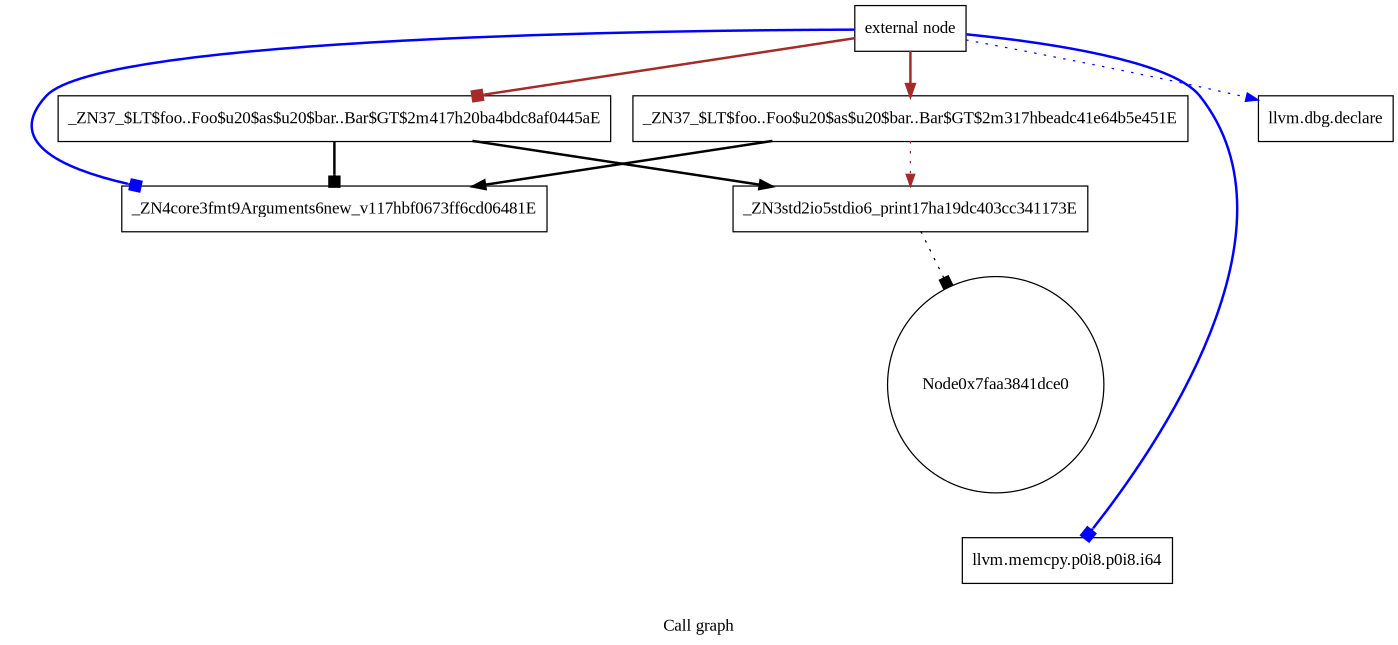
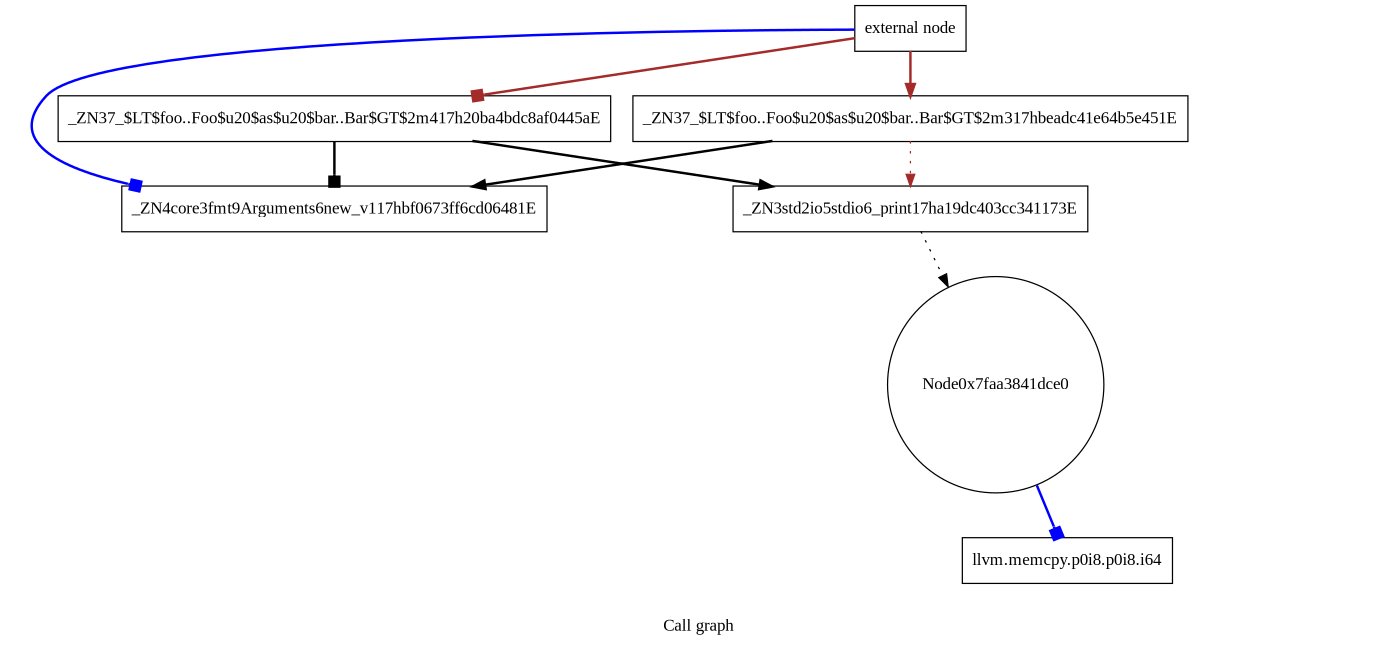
node "llvm.dbg.declare": removed
edge "external node" -> "llvm.memcpy.p0i8.p0i8.i64": now "Node0x7faa3841dce0" -> "llvm.memcpy.p0i8.p0i8.i64"
edge "_ZN3std2io5stdio6_print17ha19dc403cc341173E" -> "Node0x7faa3841dce0": arrowhead box -> normal
